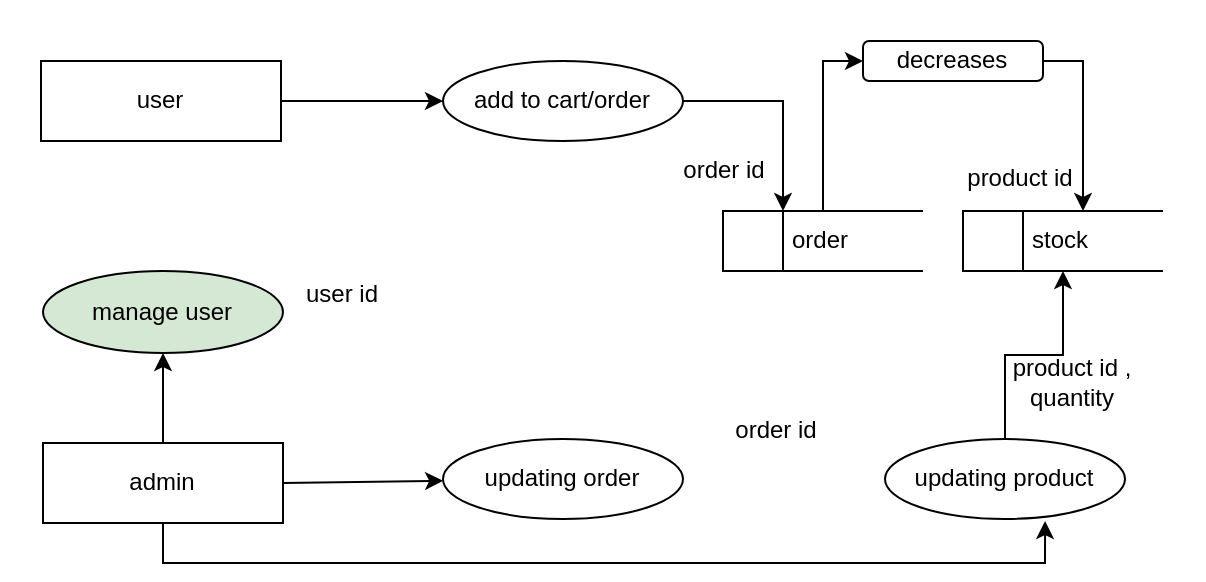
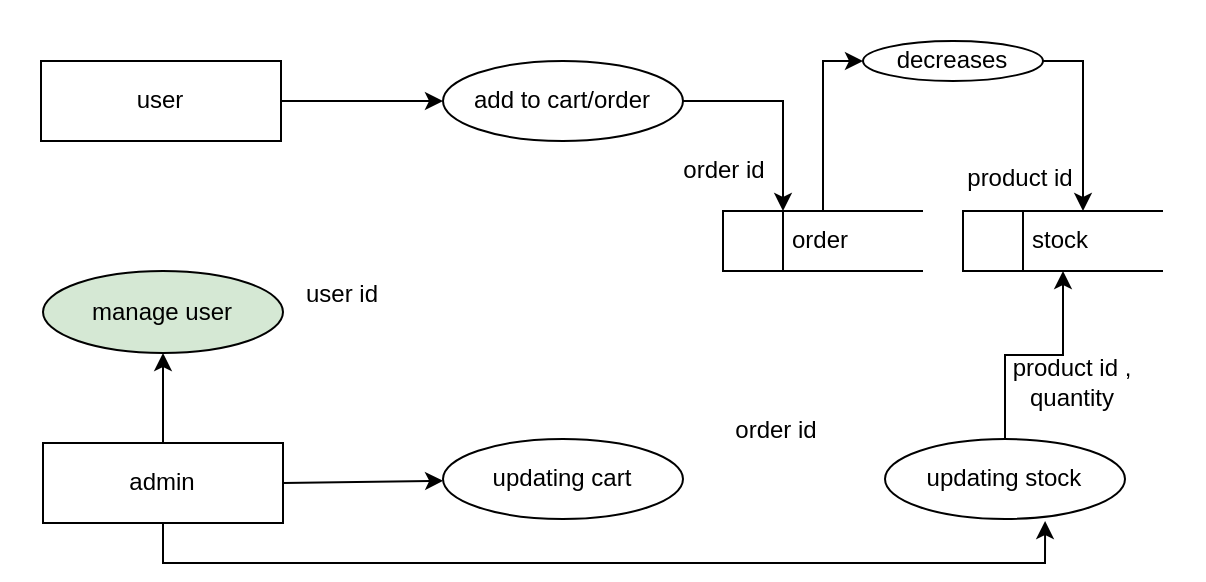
node "decreases": shape rounded rectangle -> ellipse
node "updating order": label "updating order" -> "updating cart"
node "updating product": label "updating product" -> "updating stock"
